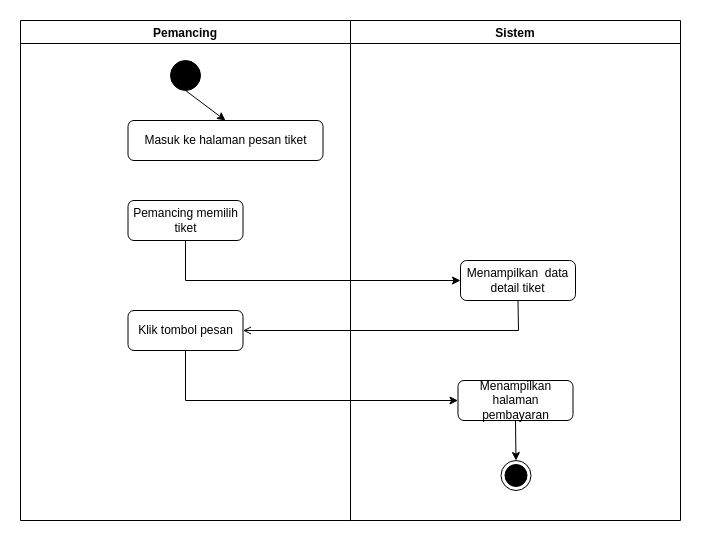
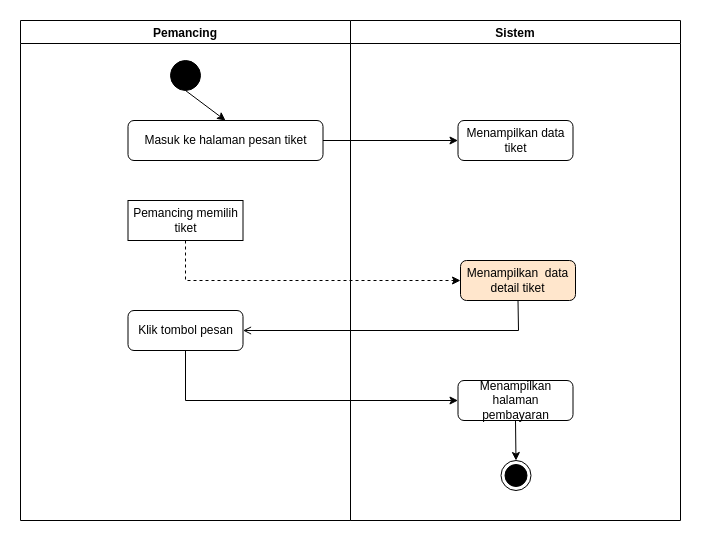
edge "Masuk ke halaman pesan tiket" -> "Menampilkan data tiket": added
node "Menampilkan data tiket": added
node "Pemancing memilih tiket": shape rounded rectangle -> rectangle
edge "Pemancing memilih tiket" -> "Menampilkan data detail tiket": style solid -> dashed
node "Menampilkan data detail tiket": fillcolor #ffffff -> #ffe6cc
